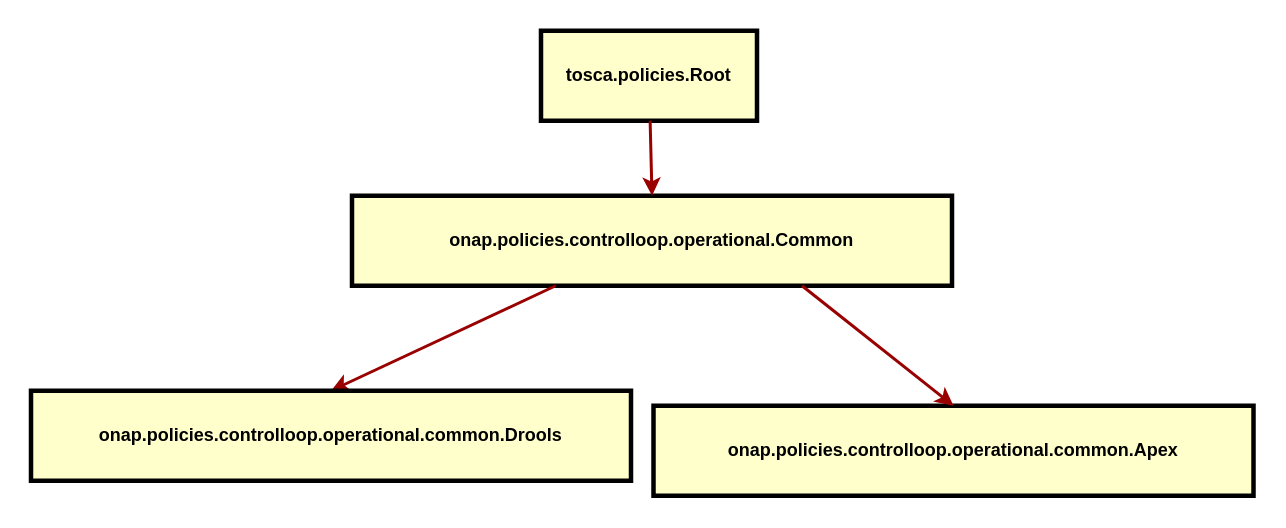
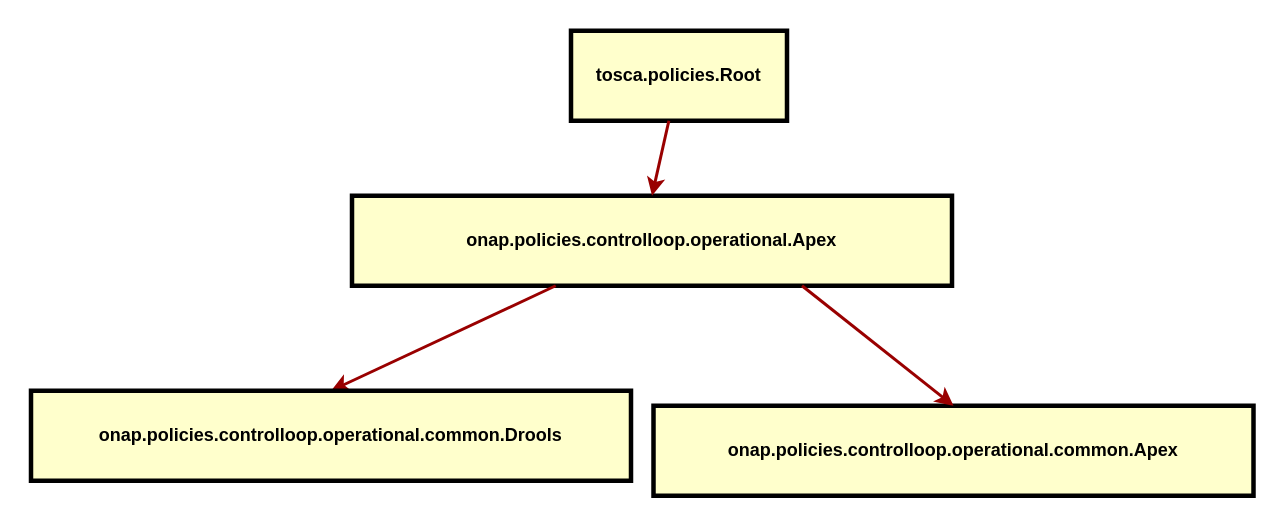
node "tosca.policies.Root": moved (649, 76) -> (679, 76)
node "onap.policies.controlloop.operational.Common": label "onap.policies.controlloop.operational.Common" -> "onap.policies.controlloop.operational.Apex"
